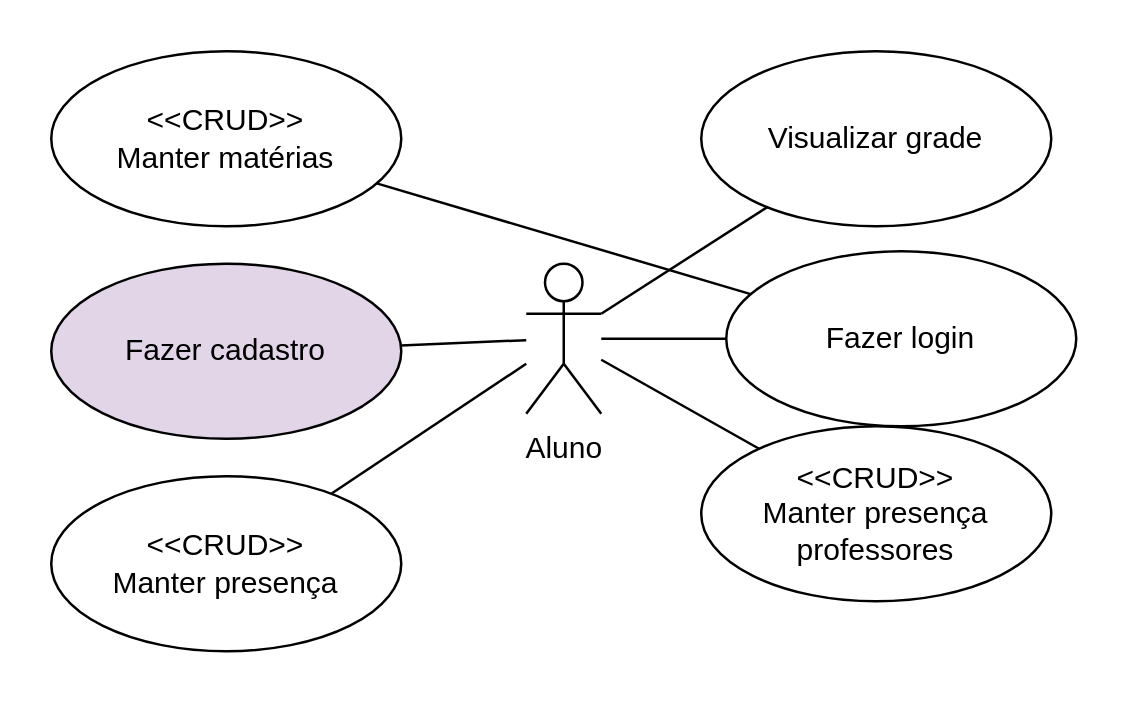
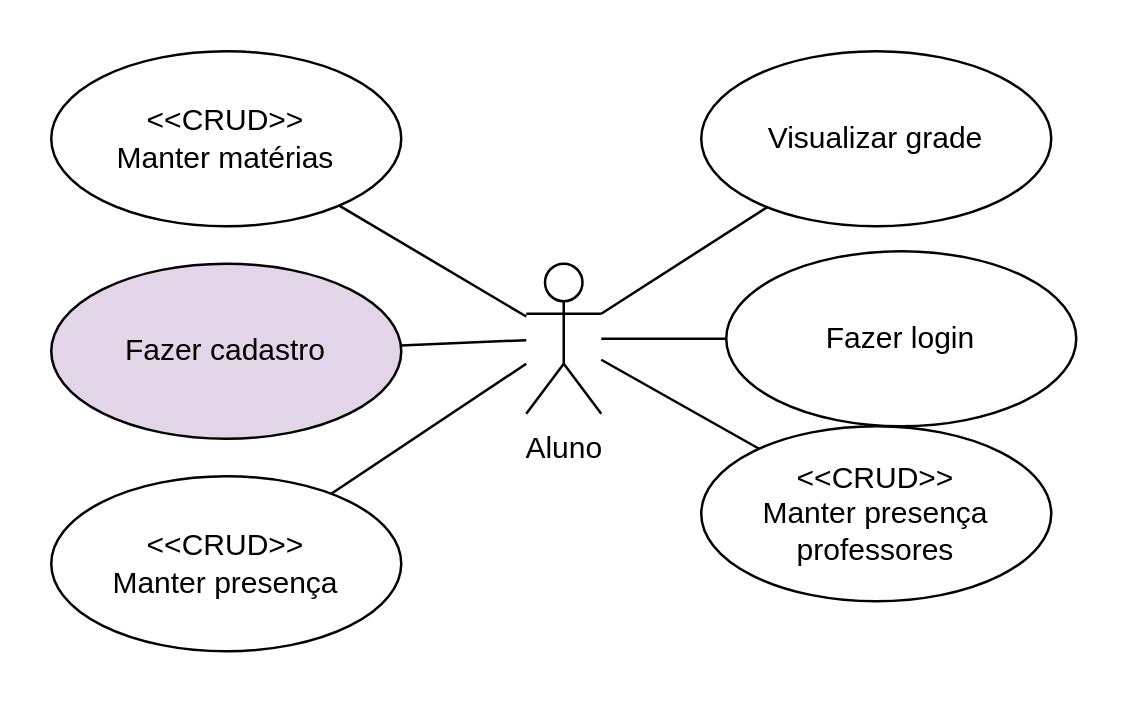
edge "<<CRUD>> Manter matérias" -- "Fazer login": now "<<CRUD>> Manter matérias" -- "Aluno"
